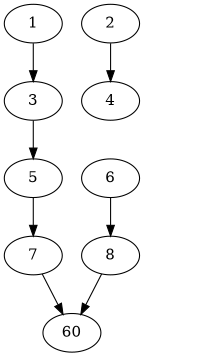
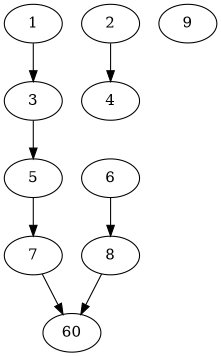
node "9": added
